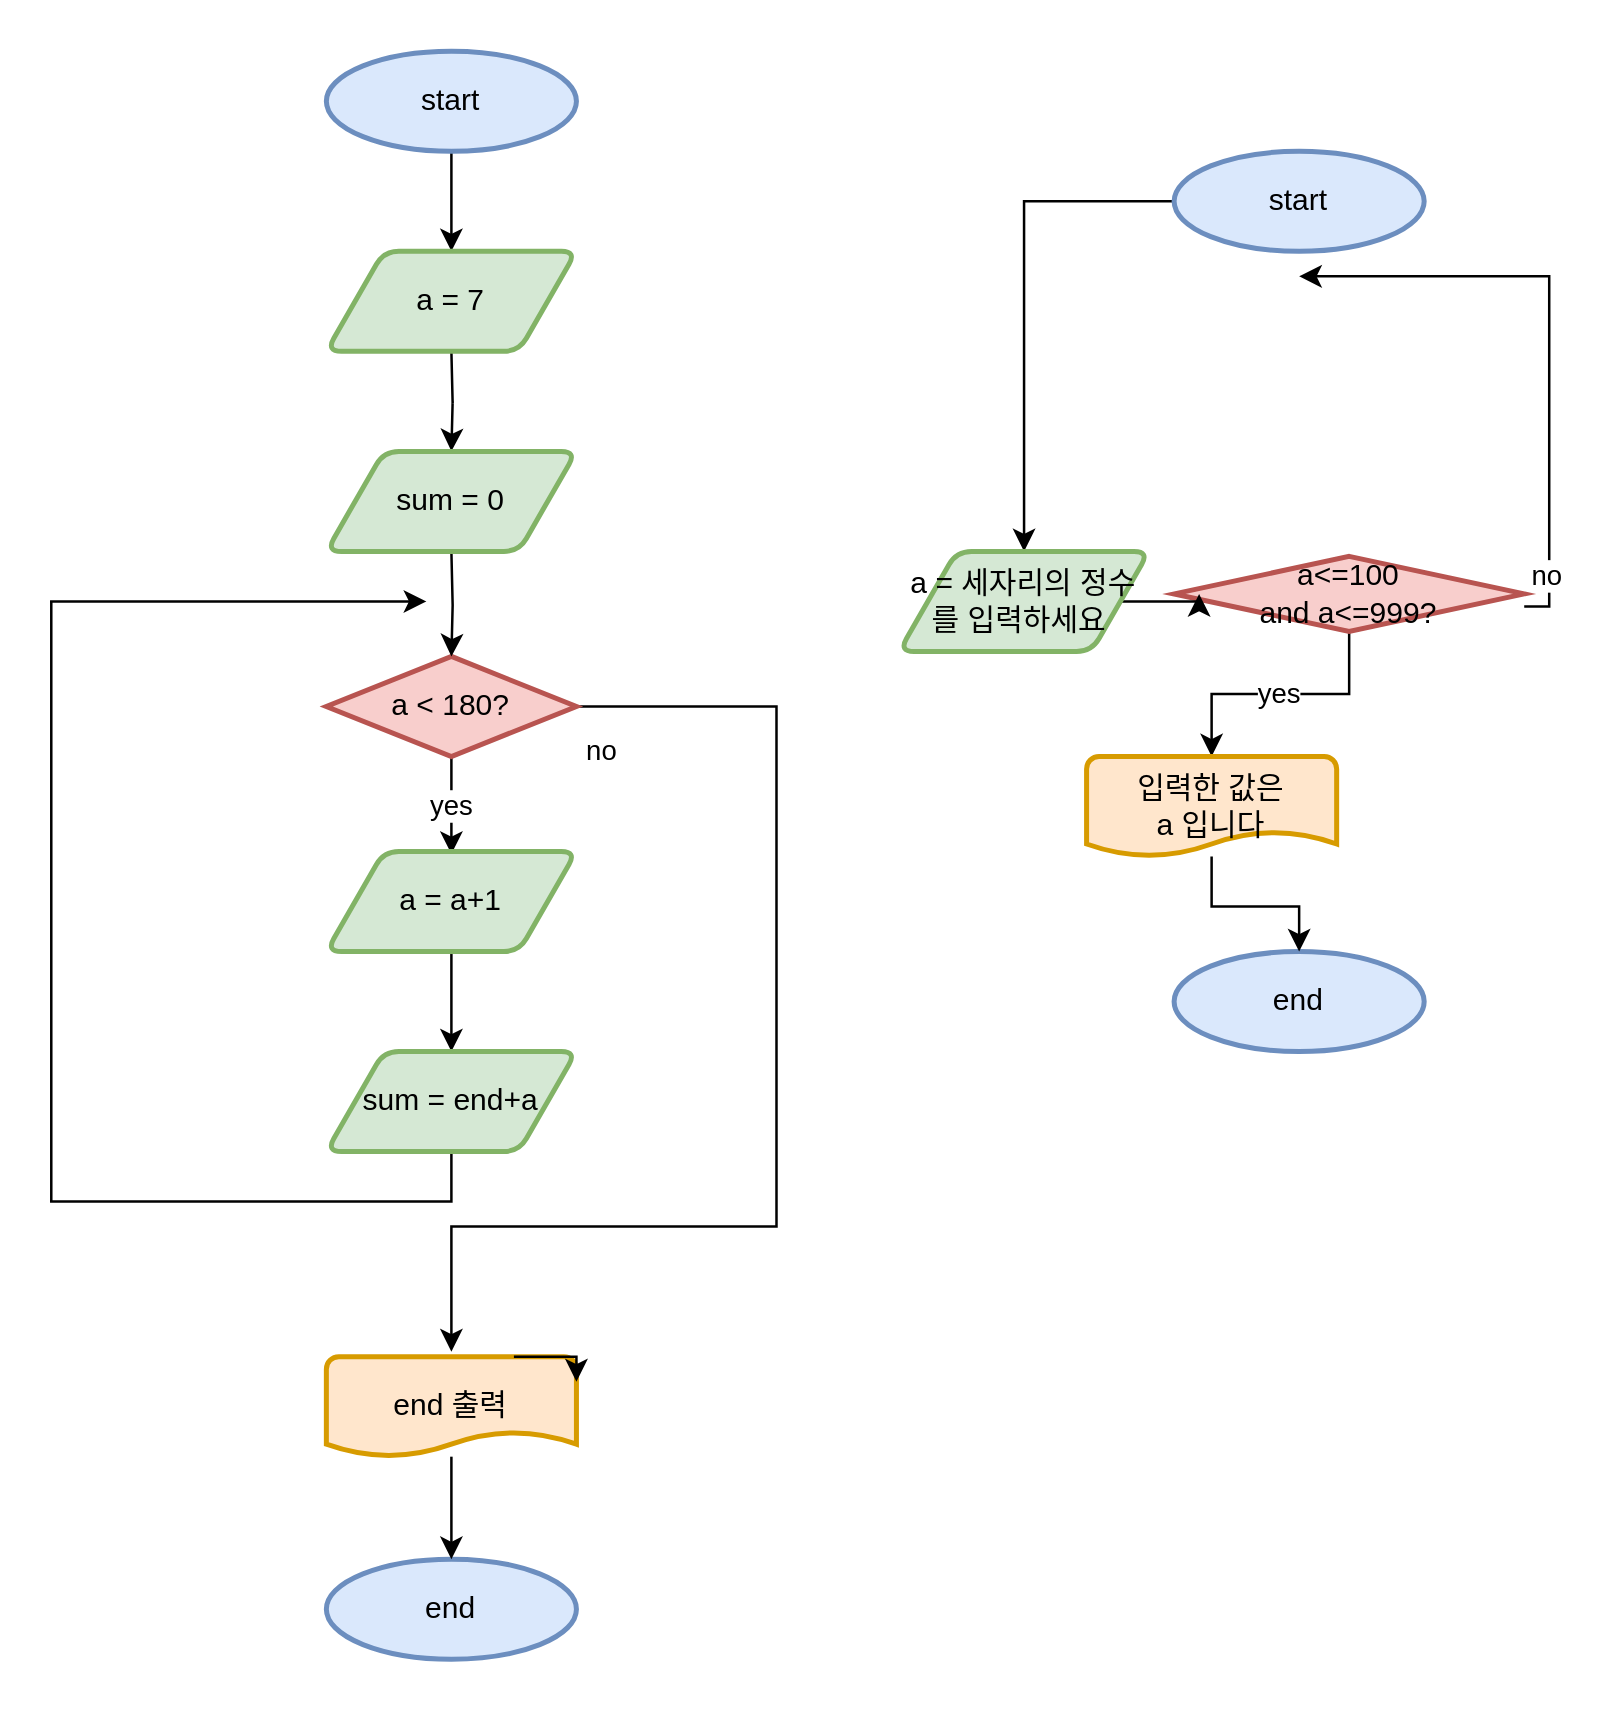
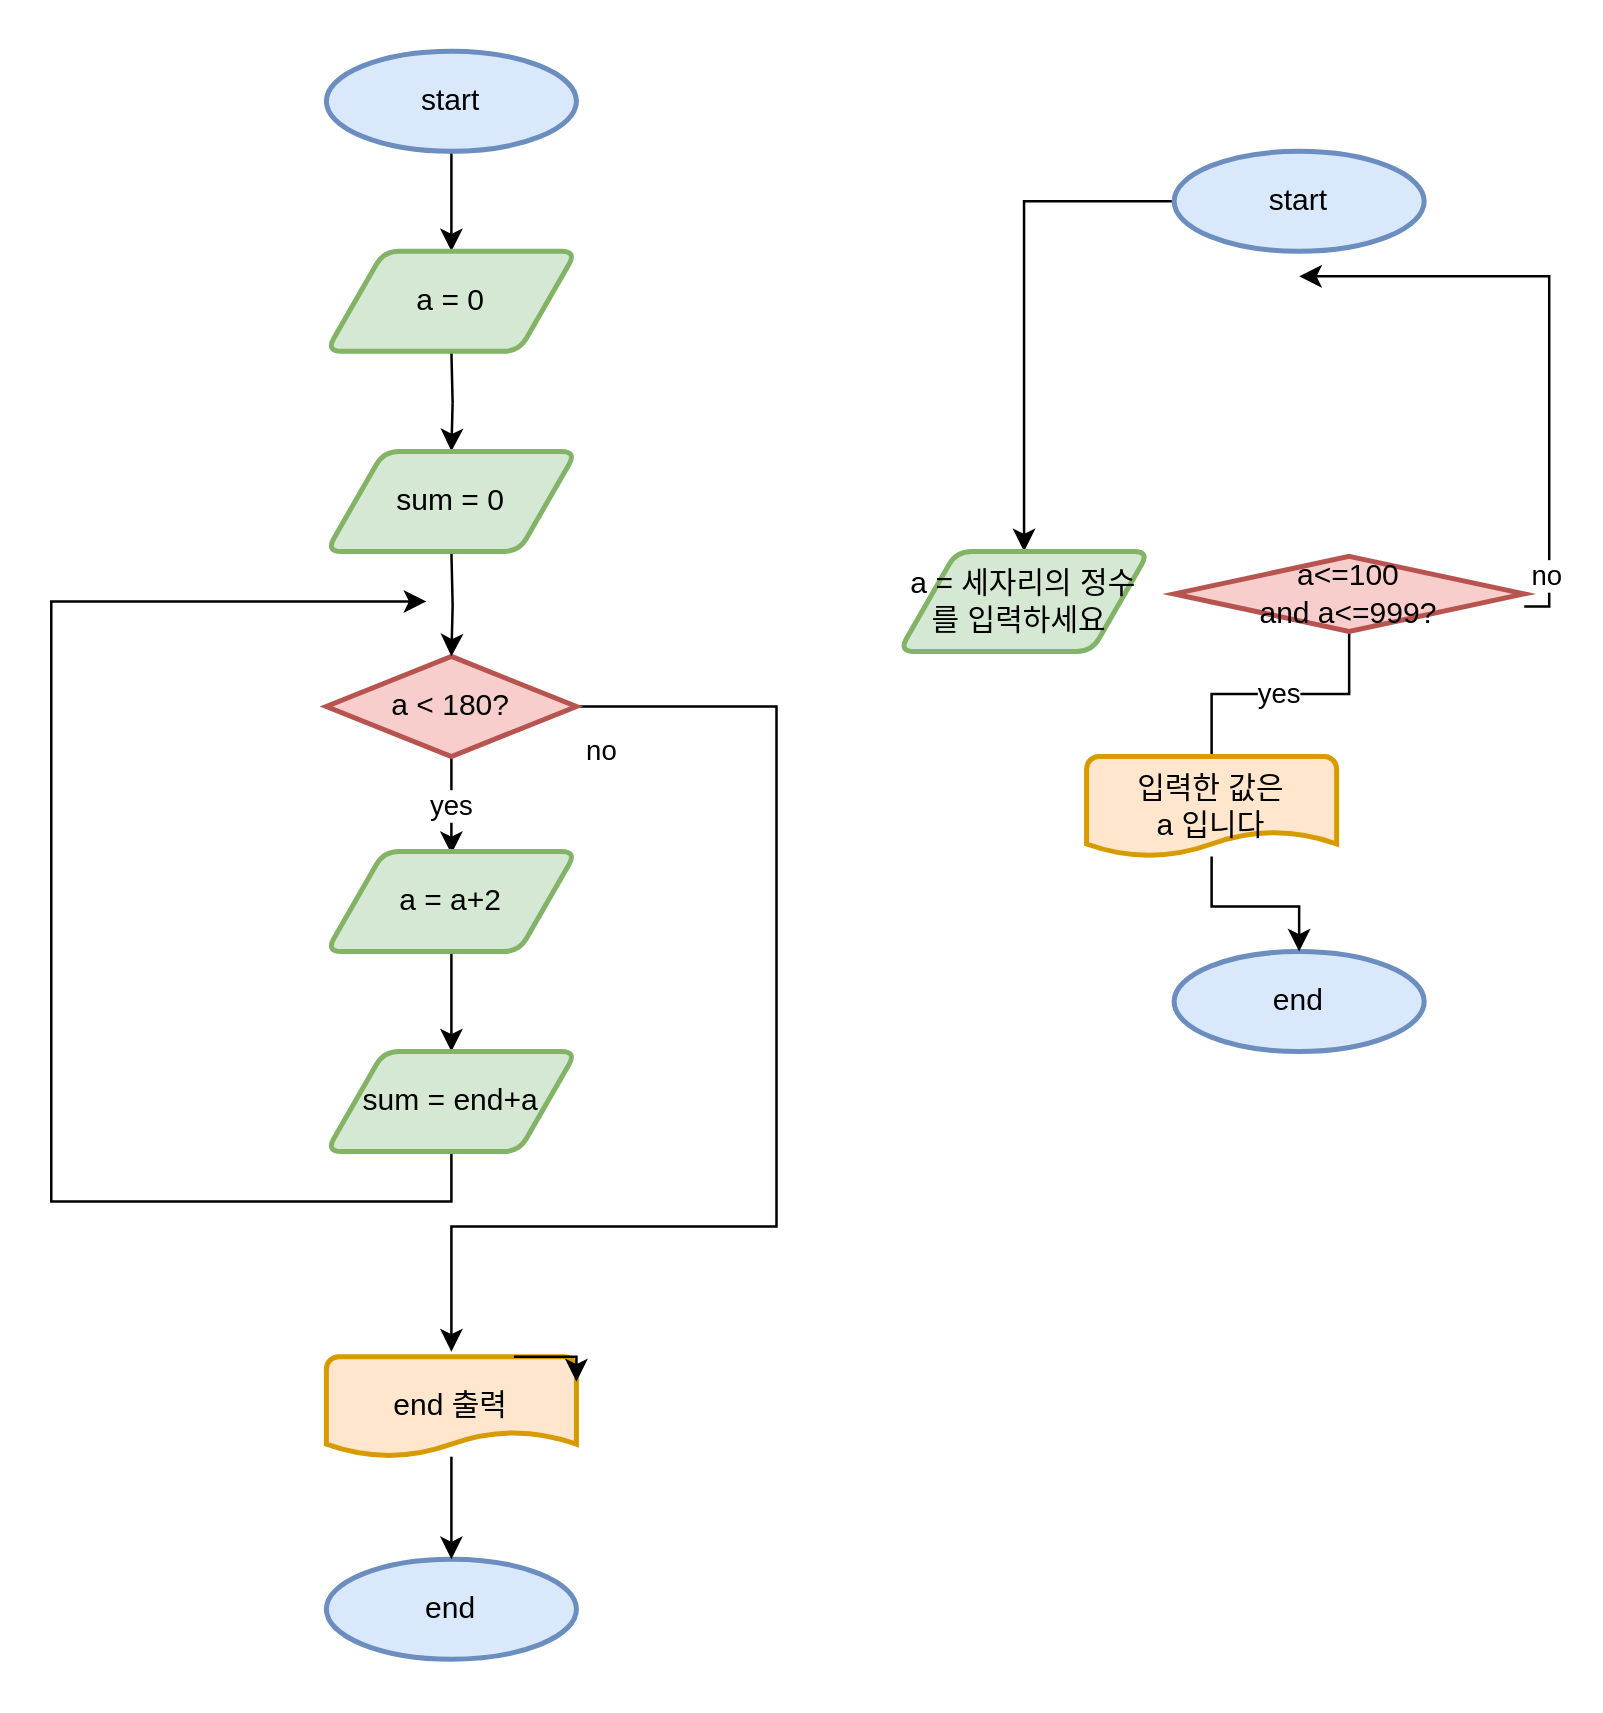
node "a = 7": label "a = 7" -> "a = 0"
edge "a = 세자리의 정수를 입력하세요" -> "a<=100 and a<=999?": removed
edge "a<=100 and a<=999?" -> "입력한 값은 a 입니다": arrowhead classic -> none
node "a = a+1": label "a = a+1" -> "a = a+2"
